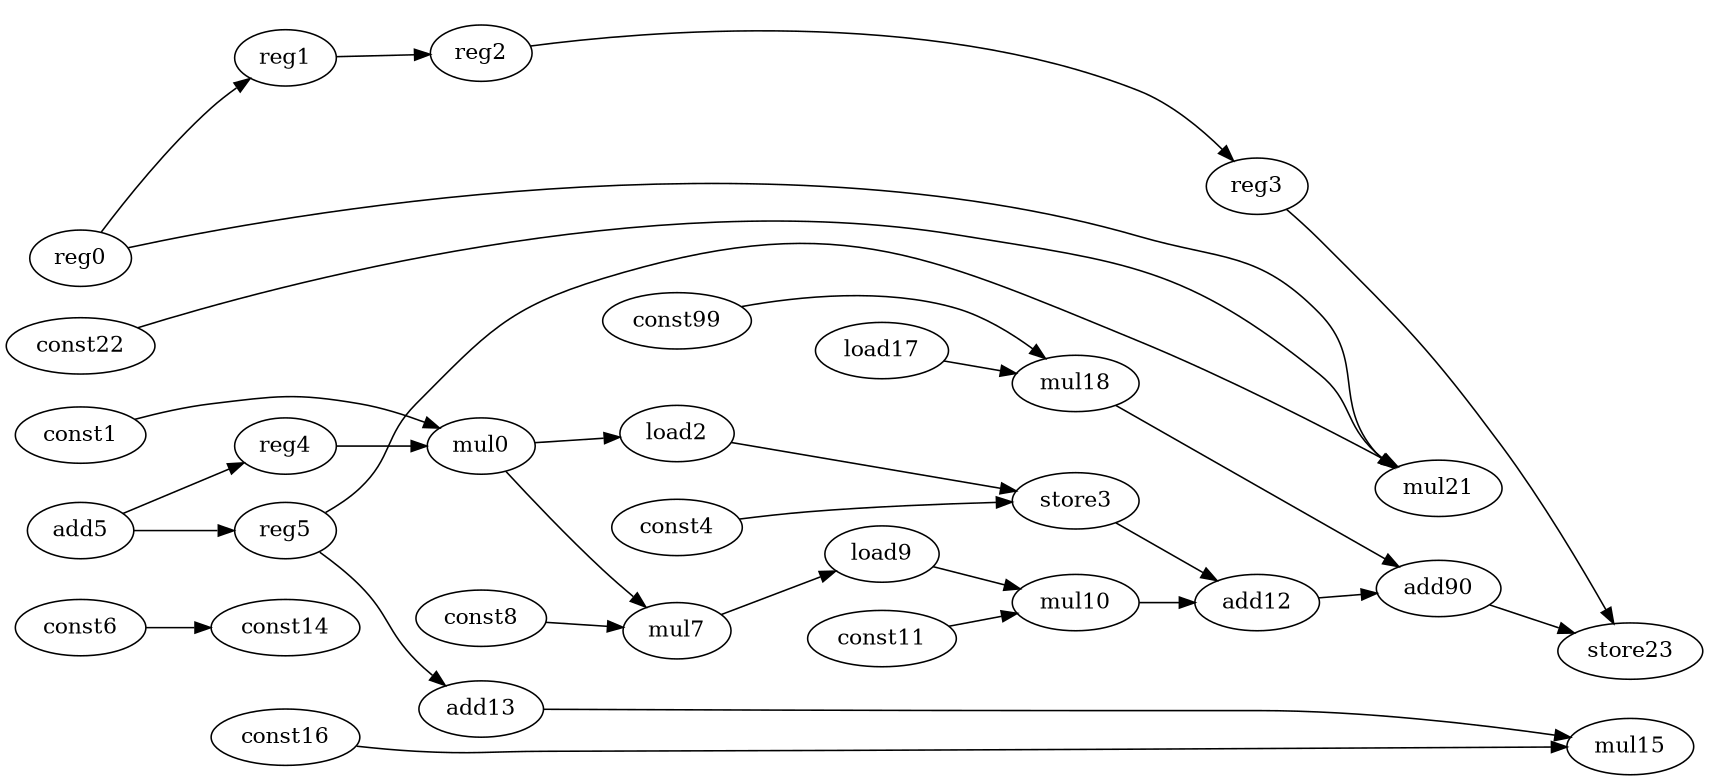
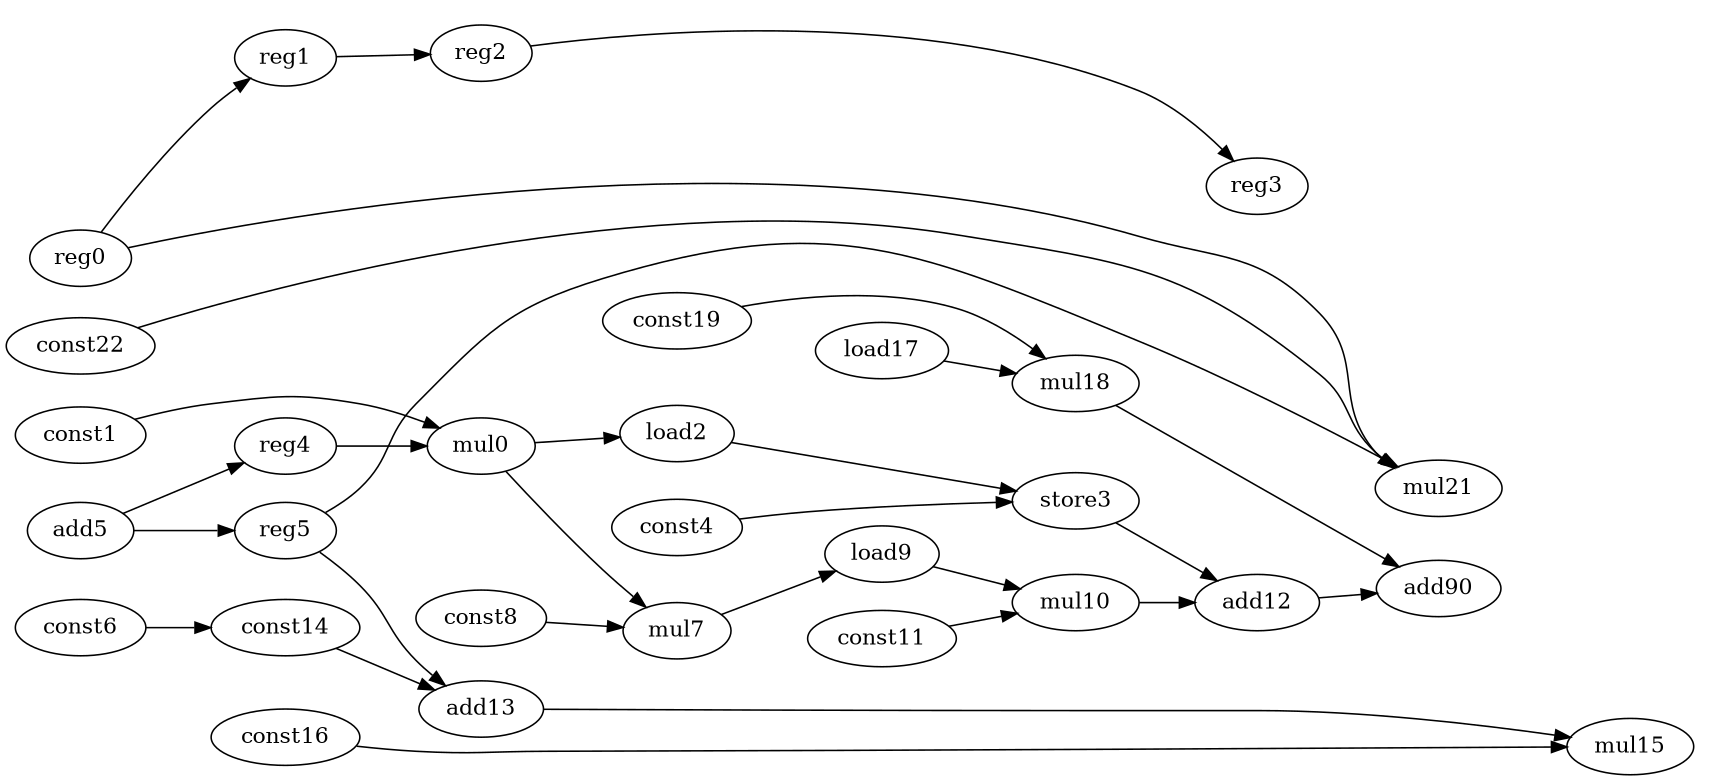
node "const99": label "const99" -> "const19"
node "store23": removed
edge "const14" -> "add13": added
